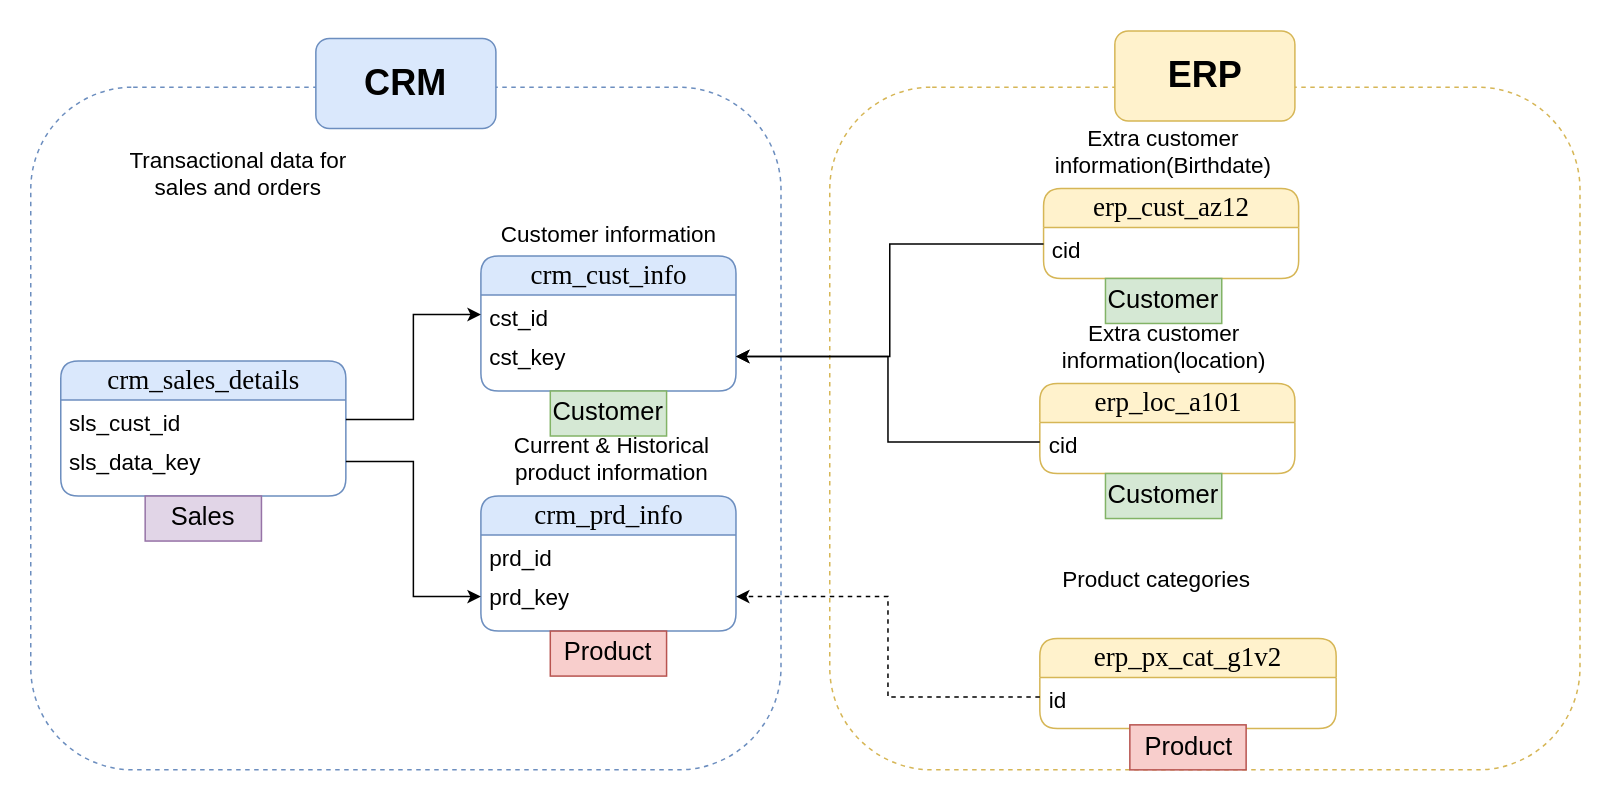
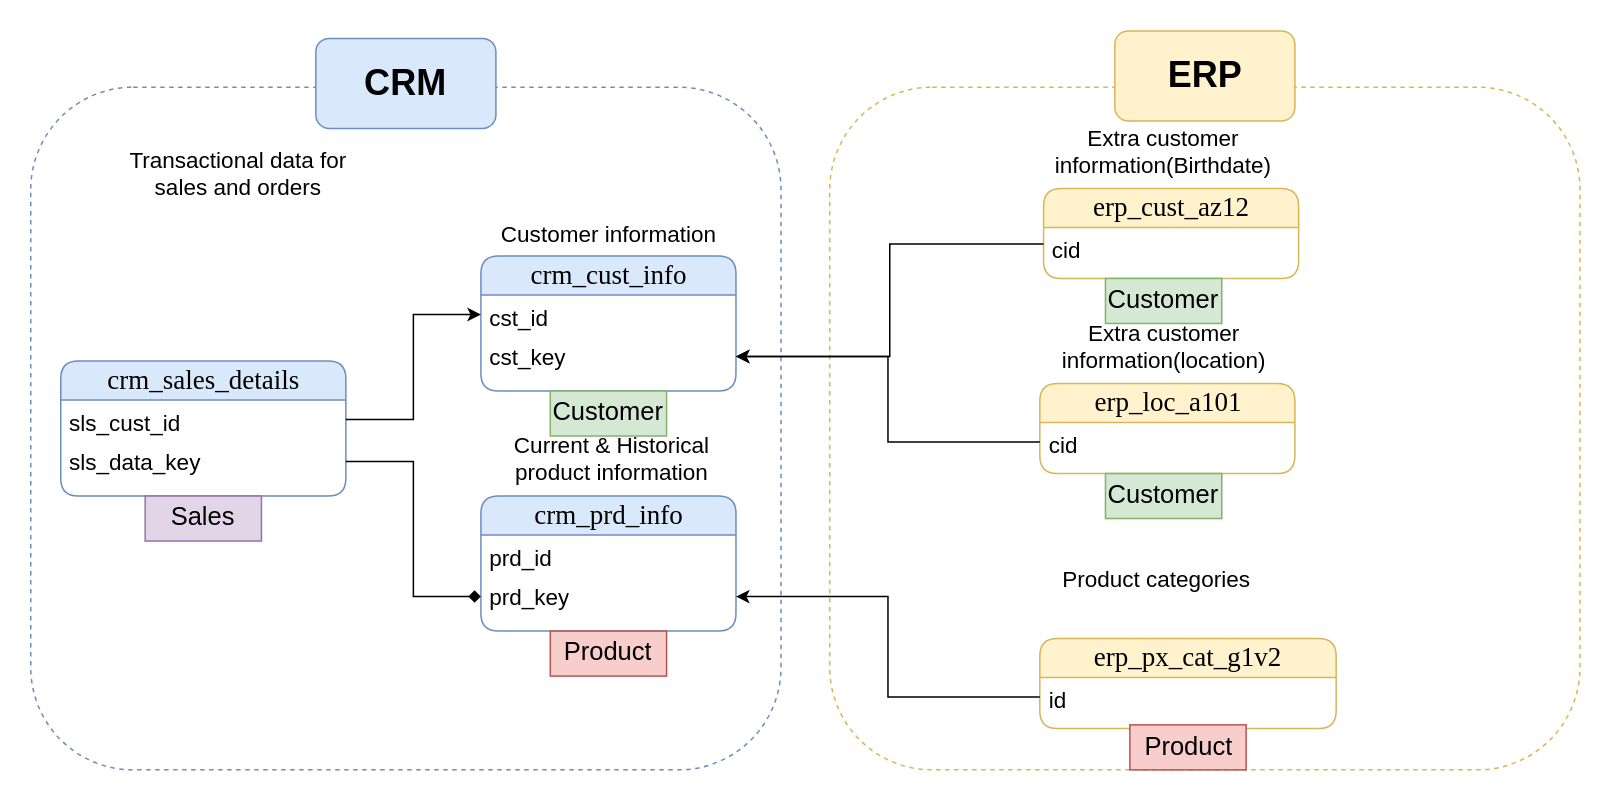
edge "sls_data_key" -> "prd_key": arrowhead classic -> diamond
edge "id" -> "prd_key": style dashed -> solid
